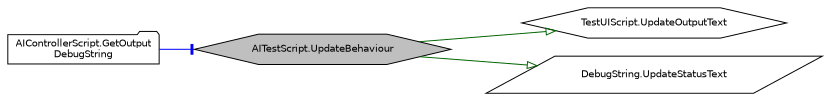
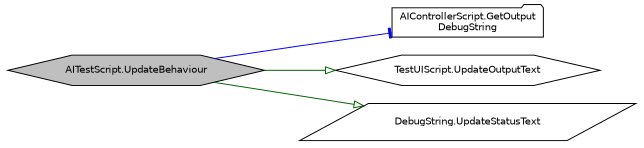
edge "AIControllerScript.GetOutput DebugString" -> "AITestScript.UpdateBehaviour": reversed
